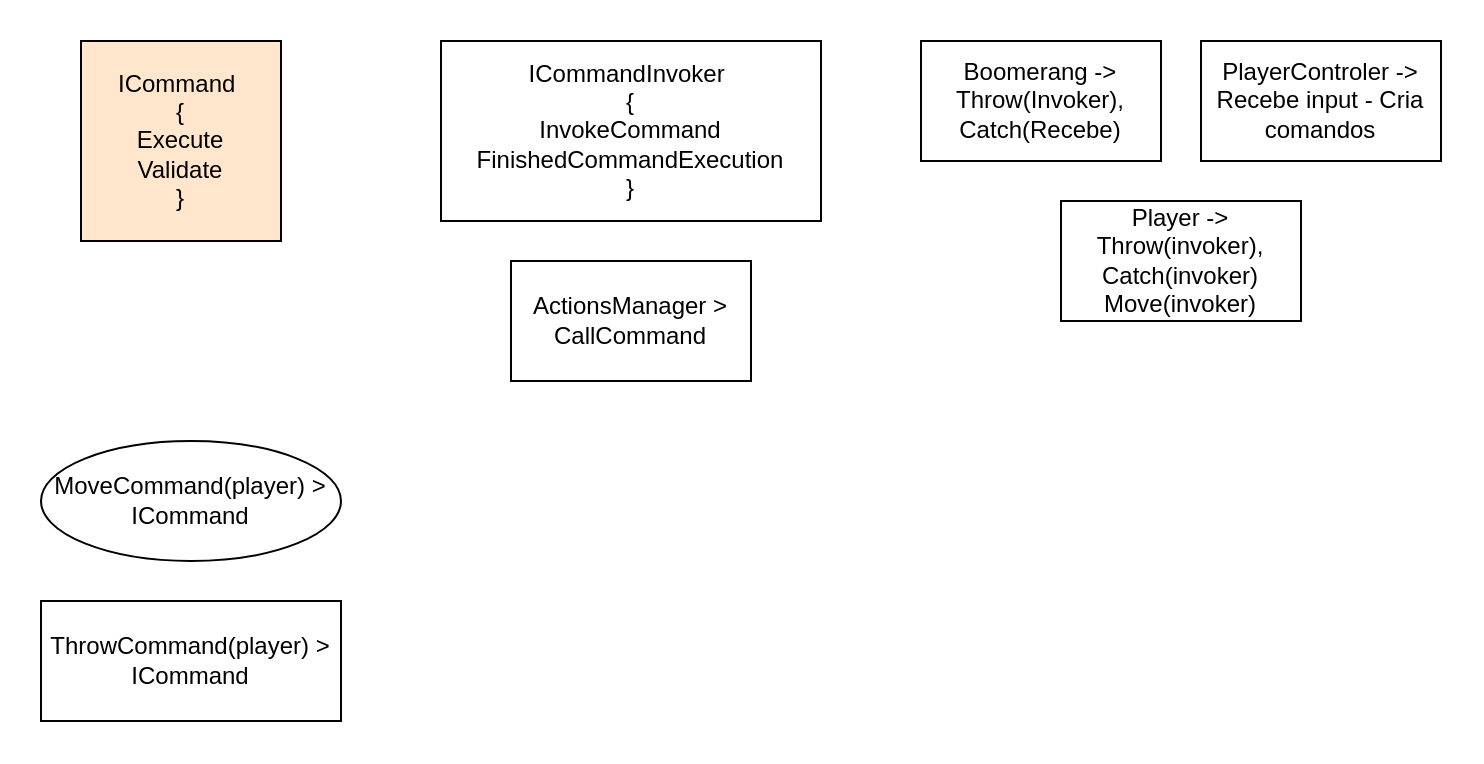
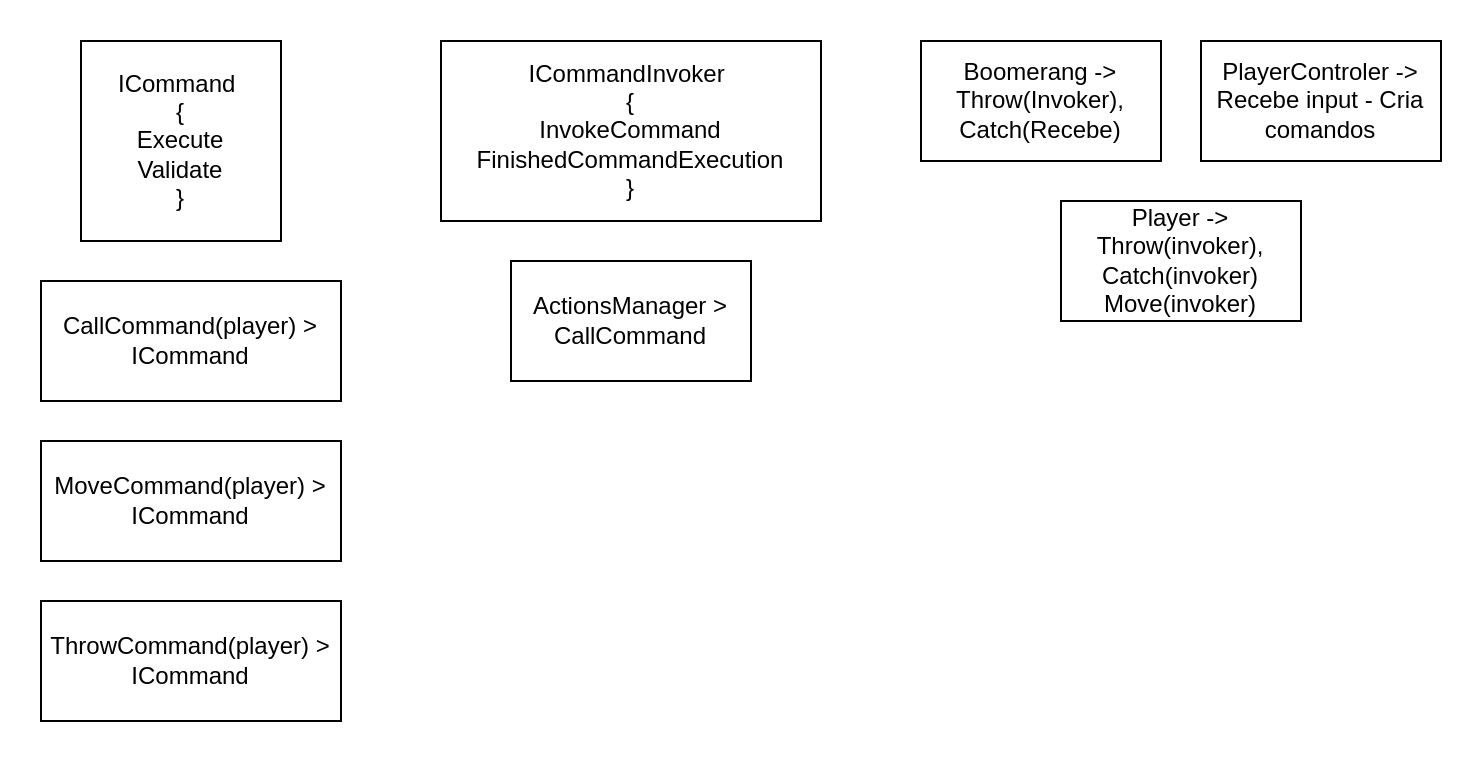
node "ICommand { Execute Validate }": fillcolor #ffe6cc -> #ffffff
node "CallCommand(player) > ICommand": added
node "MoveCommand(player) > ICommand": shape ellipse -> rectangle
